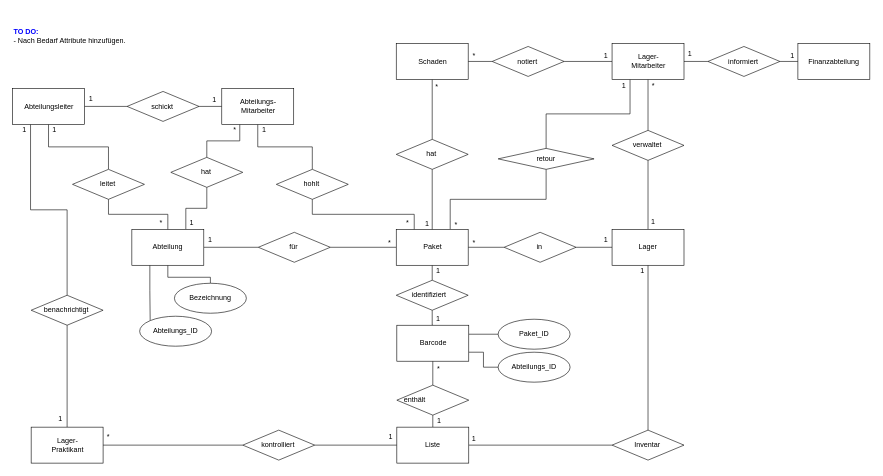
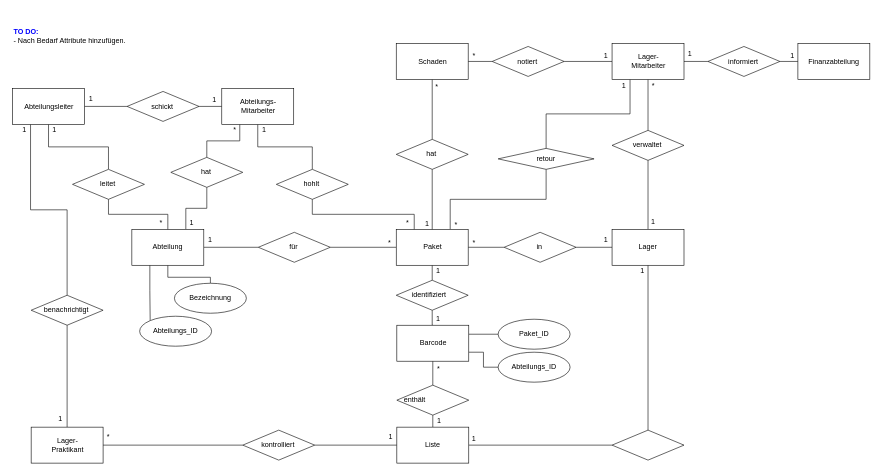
node "Inventar": removed
